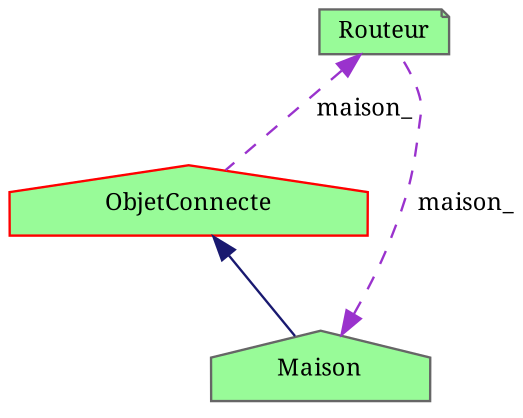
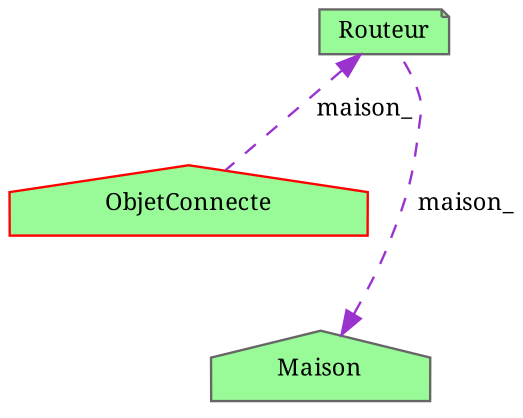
edge "Maison" -> "ObjetConnecte": removed
